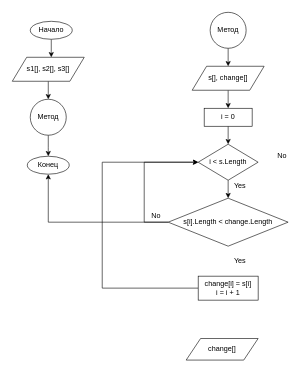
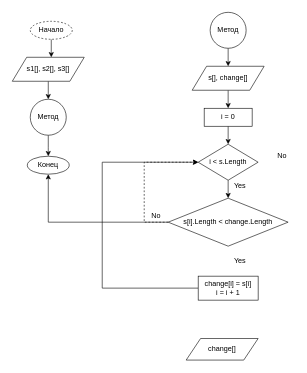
node "Начало": style solid -> dashed
edge "s[i].Length < change.Length" -> "i < s.Length": style solid -> dashed
